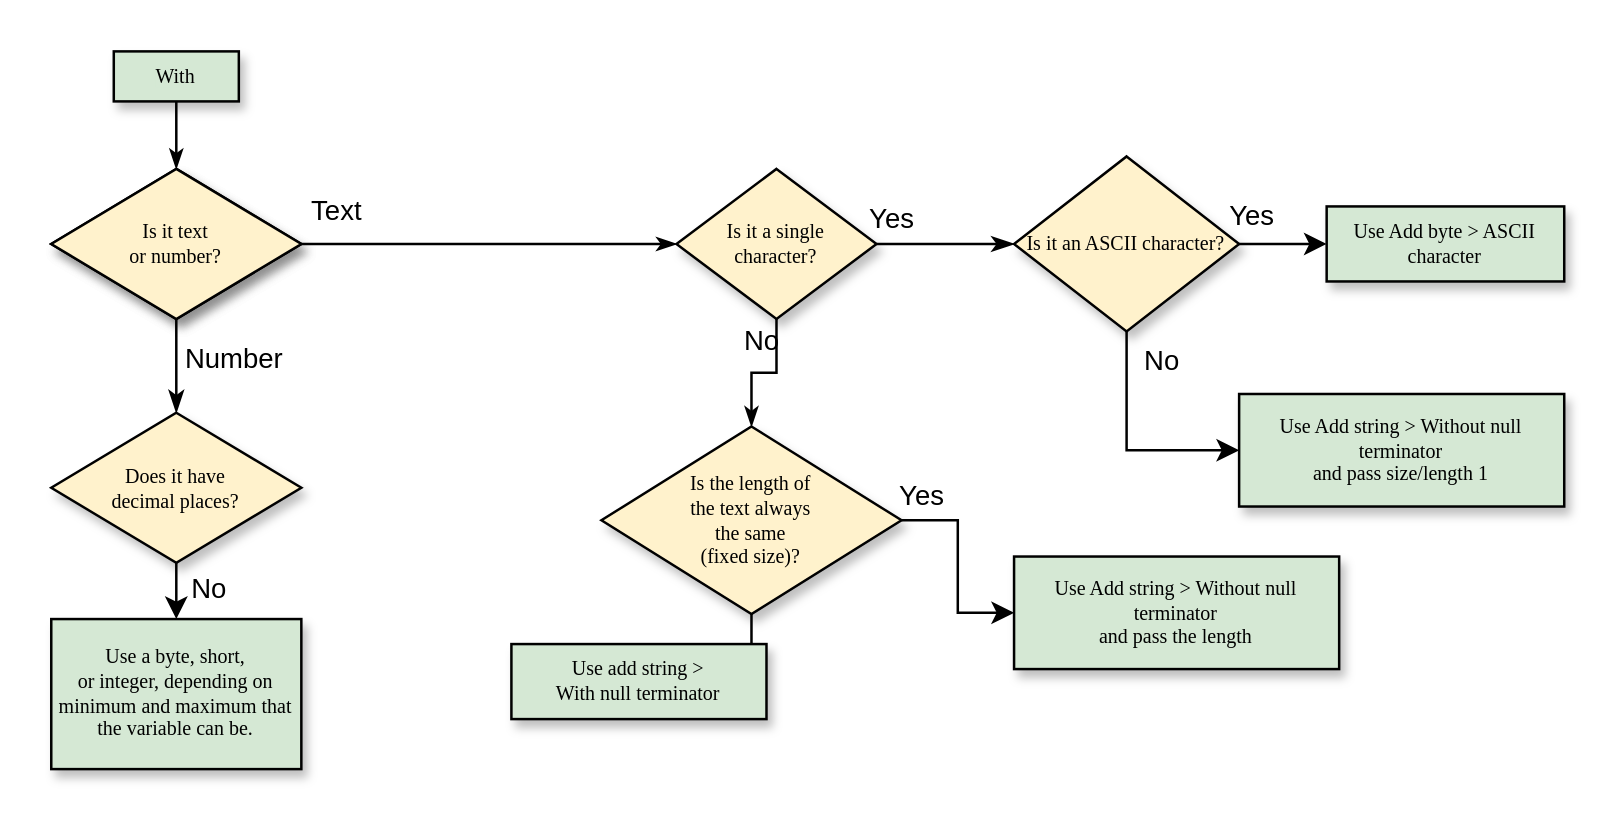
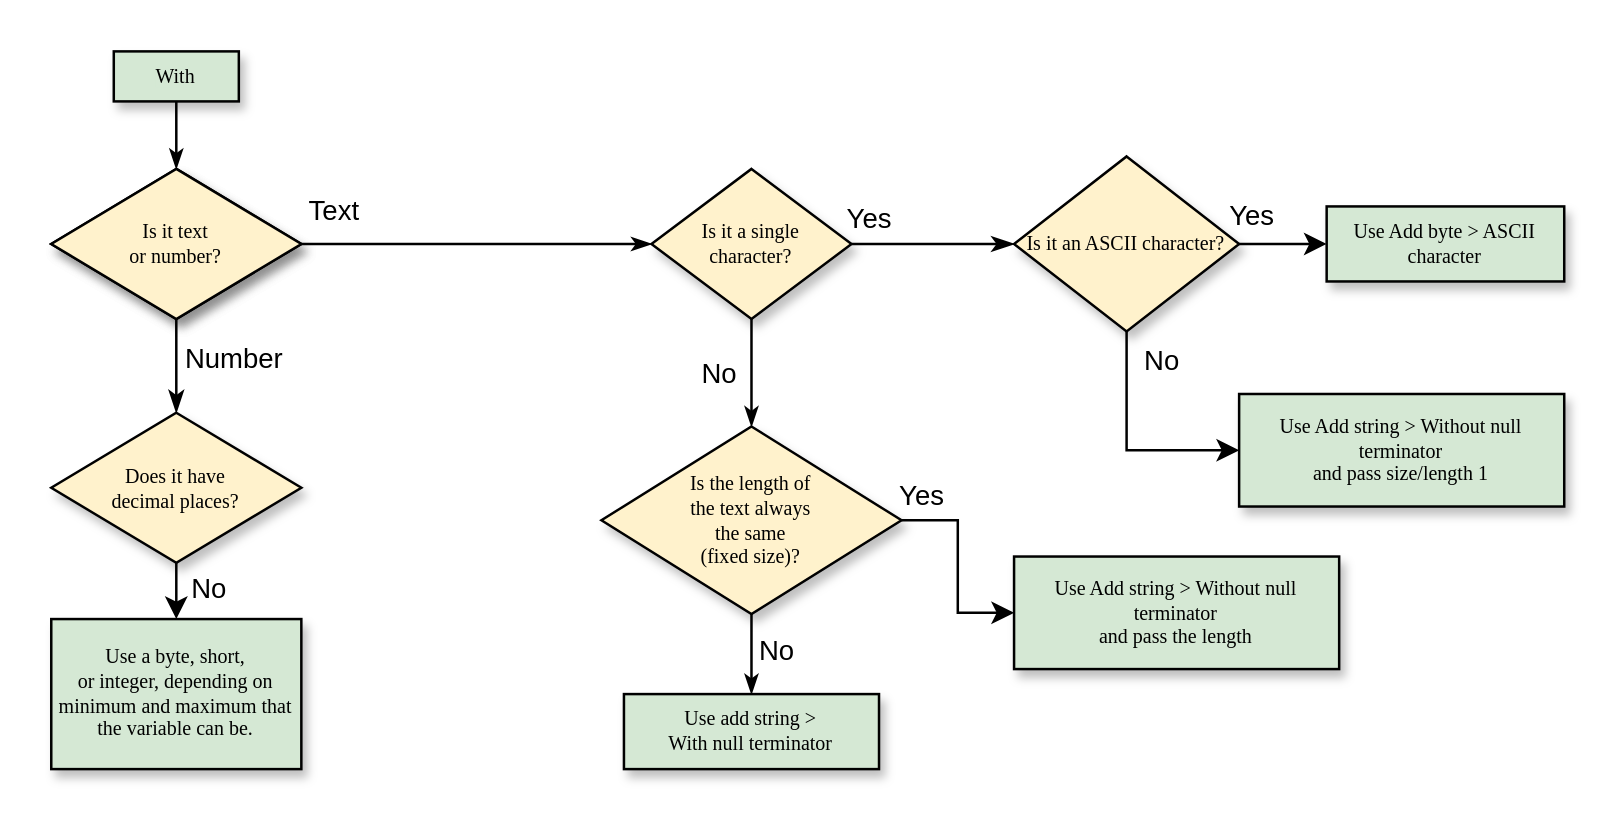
node "Is it a single character?": moved (776, 244) -> (751, 244)
node "Use add string > With null terminator": moved (639, 681) -> (751, 731)
